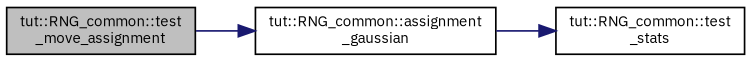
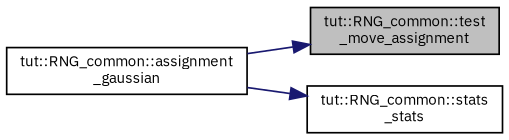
edge "tut::RNG_common::test _move_assignment" -> "tut::RNG_common::assignment _gaussian": reversed
node "tut::RNG_common::test _stats": label "tut::RNG_common::test _stats" -> "tut::RNG_common::stats _stats"
